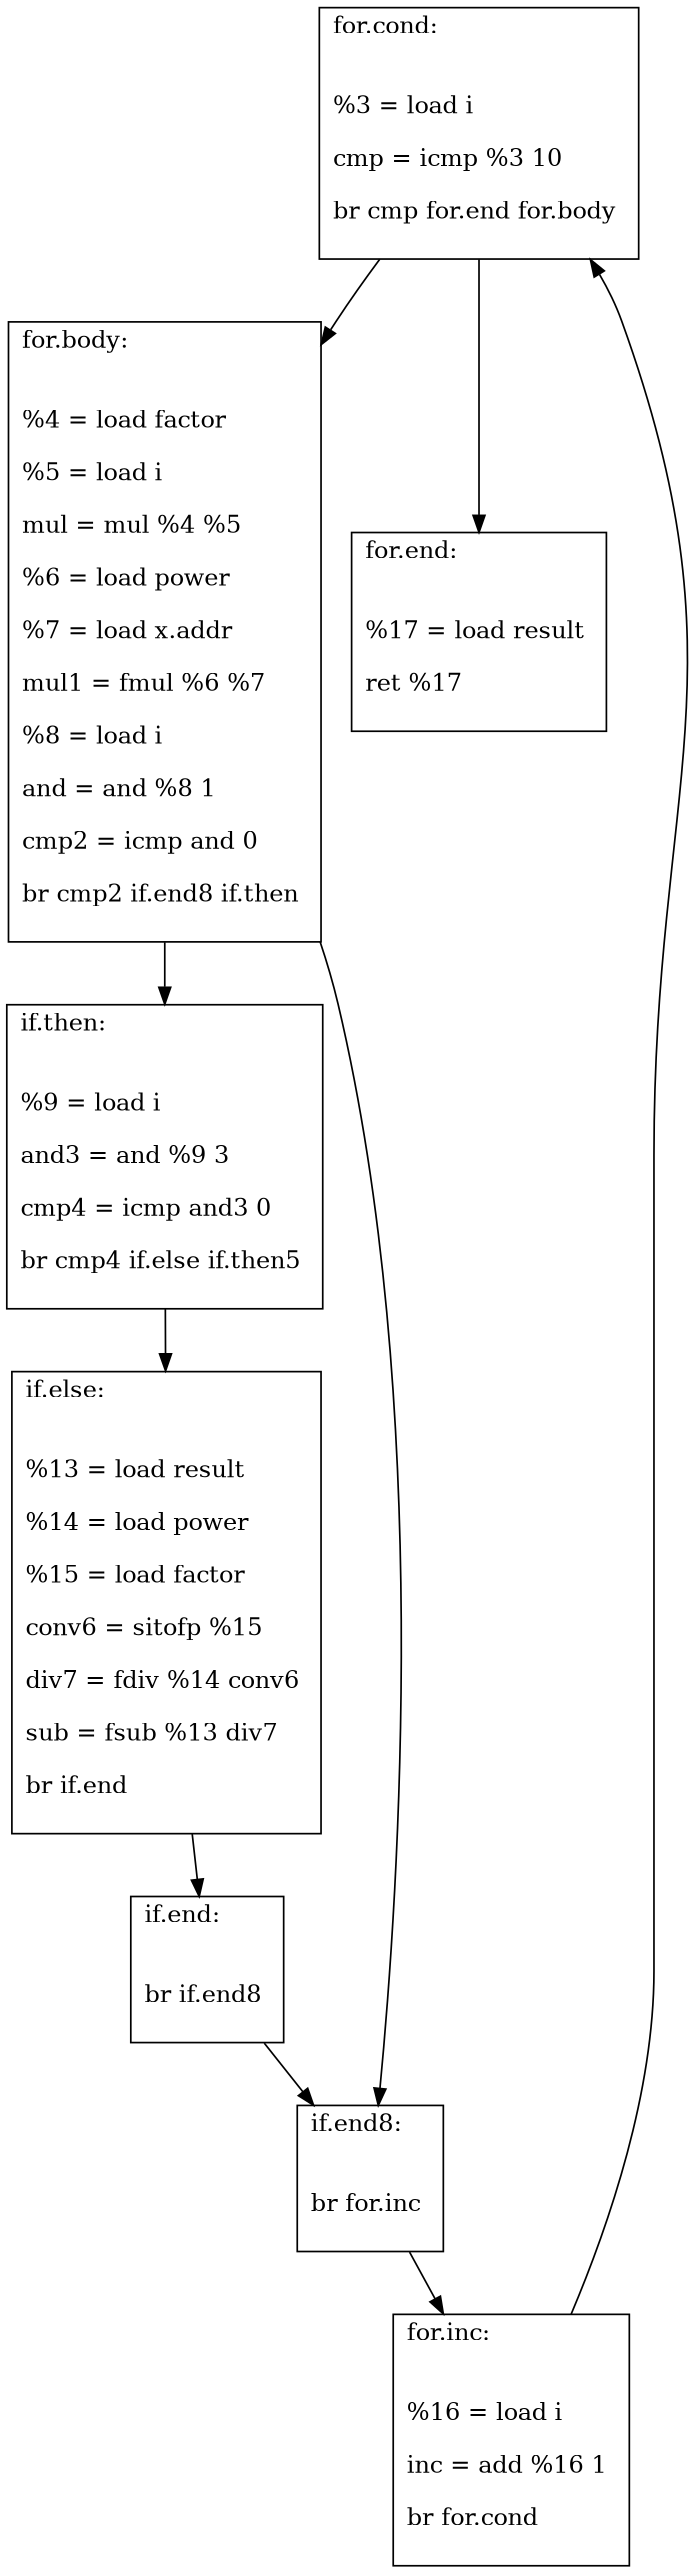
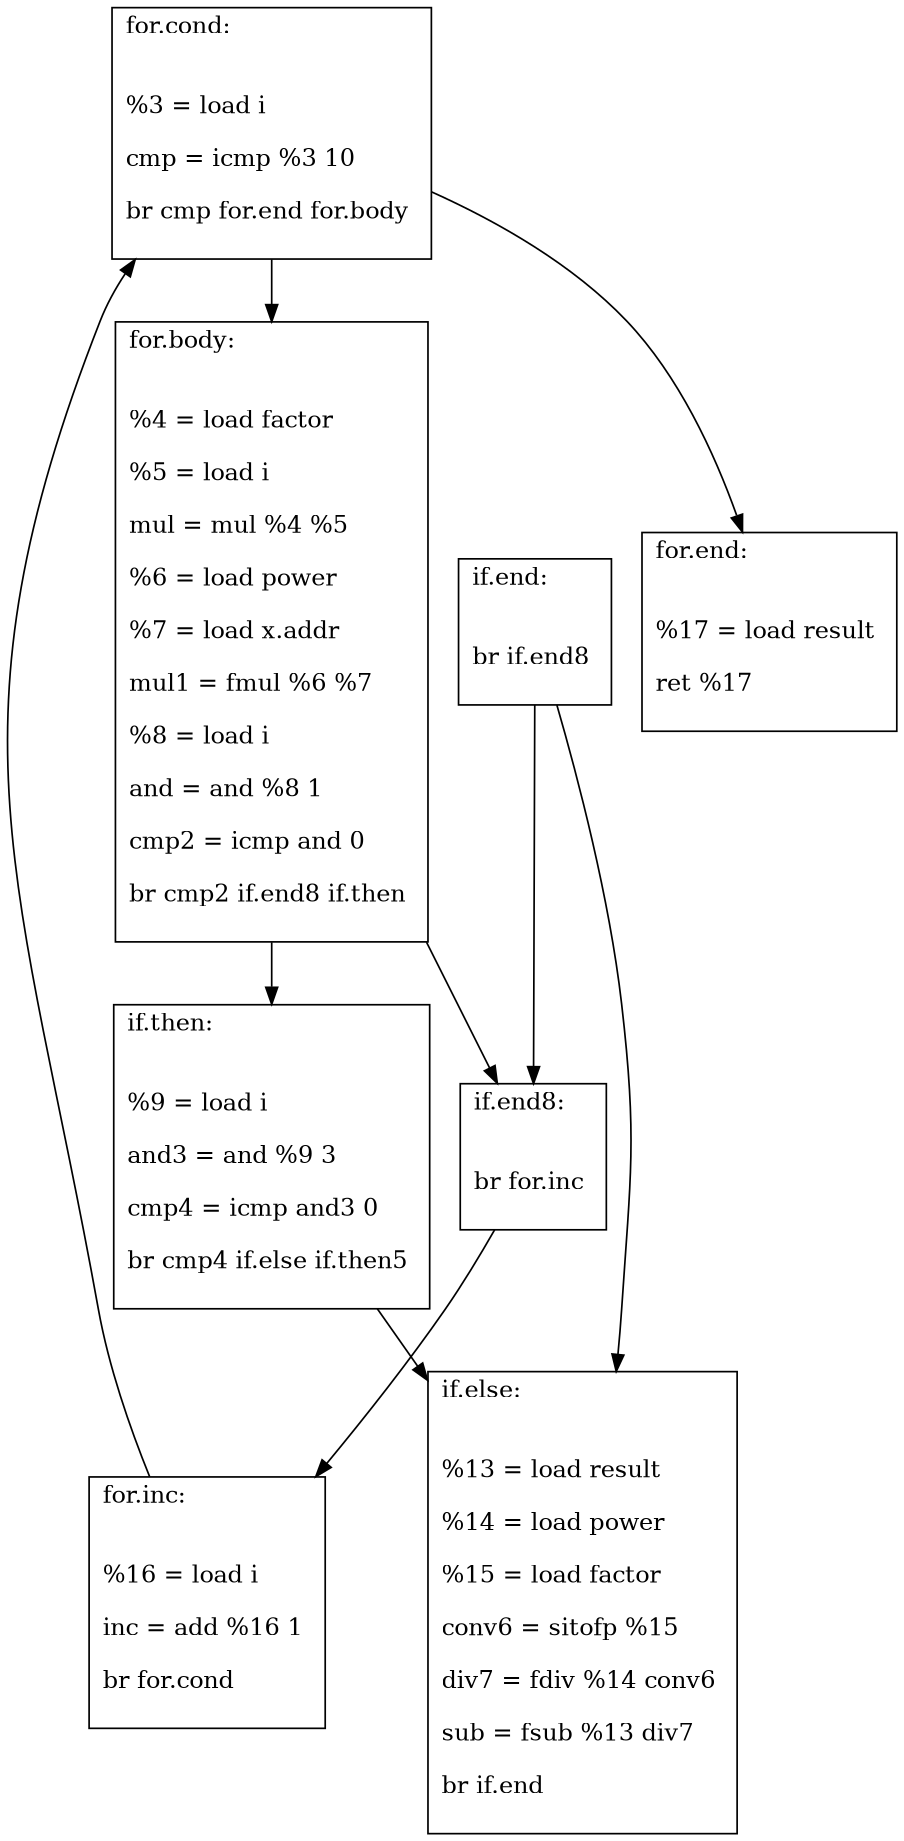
edge "if.else:" -> "if.end:": reversed
